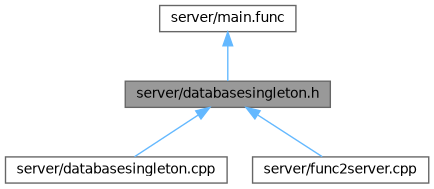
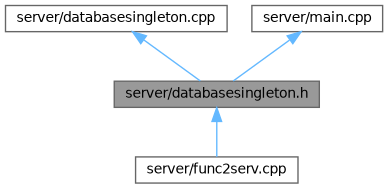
node "server/main.func": label "server/main.func" -> "server/main.cpp"
edge "server/databasesingleton.cpp" -> "server/databasesingleton.h": reversed
node "server/func2server.cpp": label "server/func2server.cpp" -> "server/func2serv.cpp"
